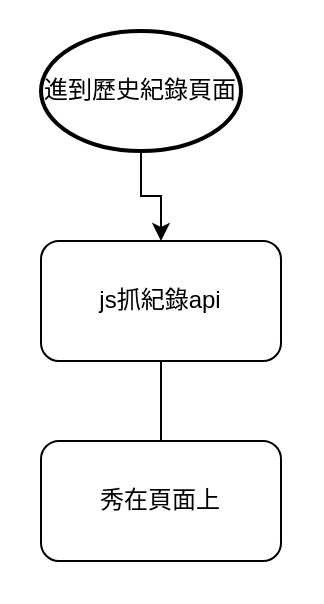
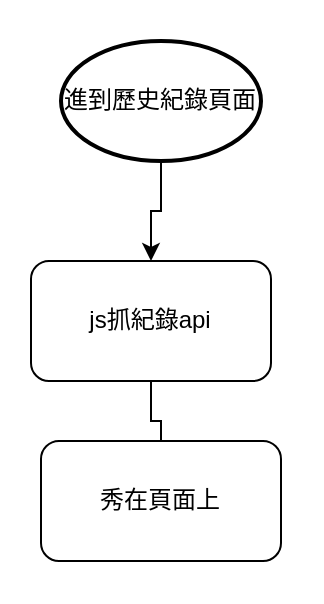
node "進到歷史紀錄頁面": moved (141, 91) -> (161, 101)
node "js抓紀錄api": moved (161, 301) -> (151, 321)
